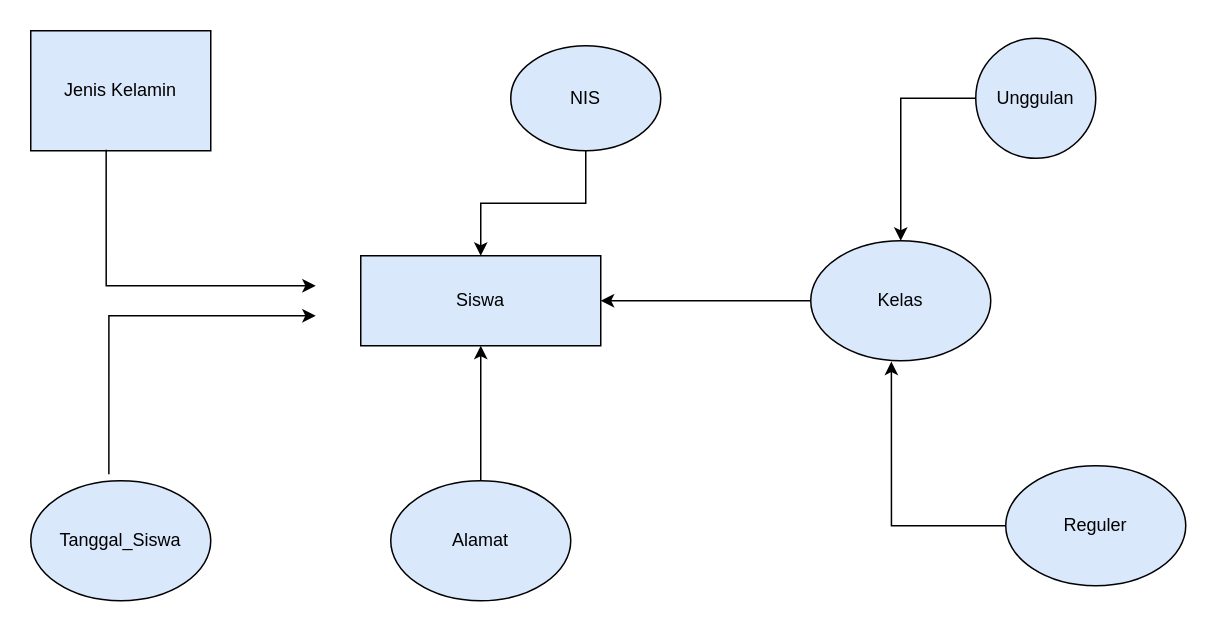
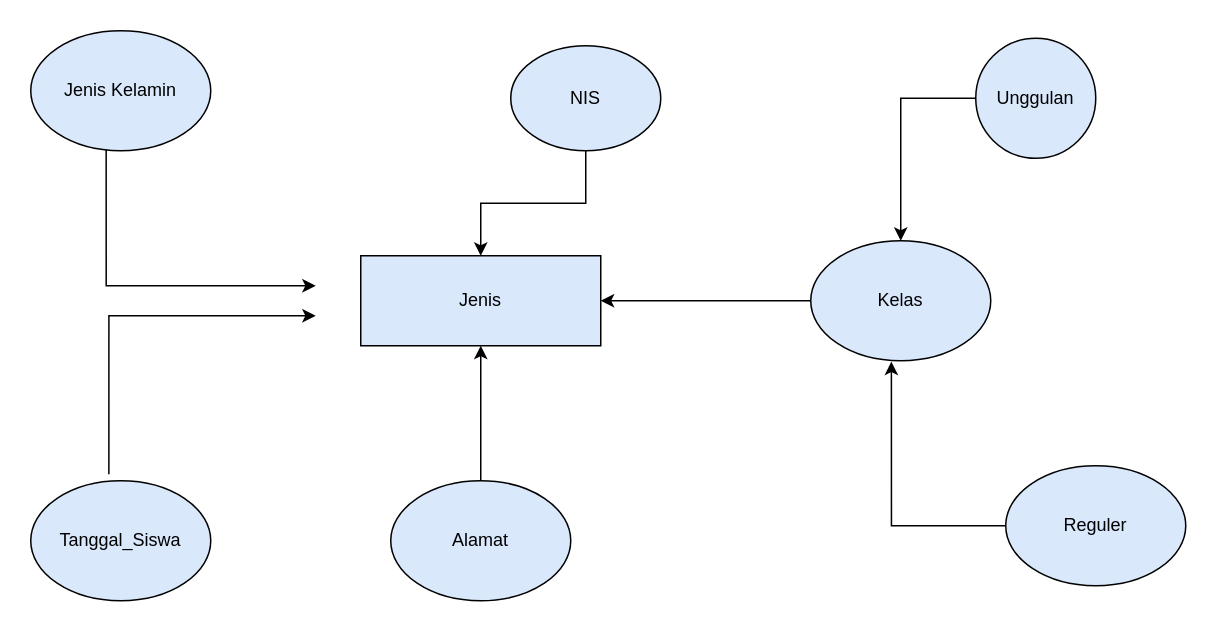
node "Jenis Kelamin": shape rectangle -> ellipse
node "Siswa": label "Siswa" -> "Jenis"
